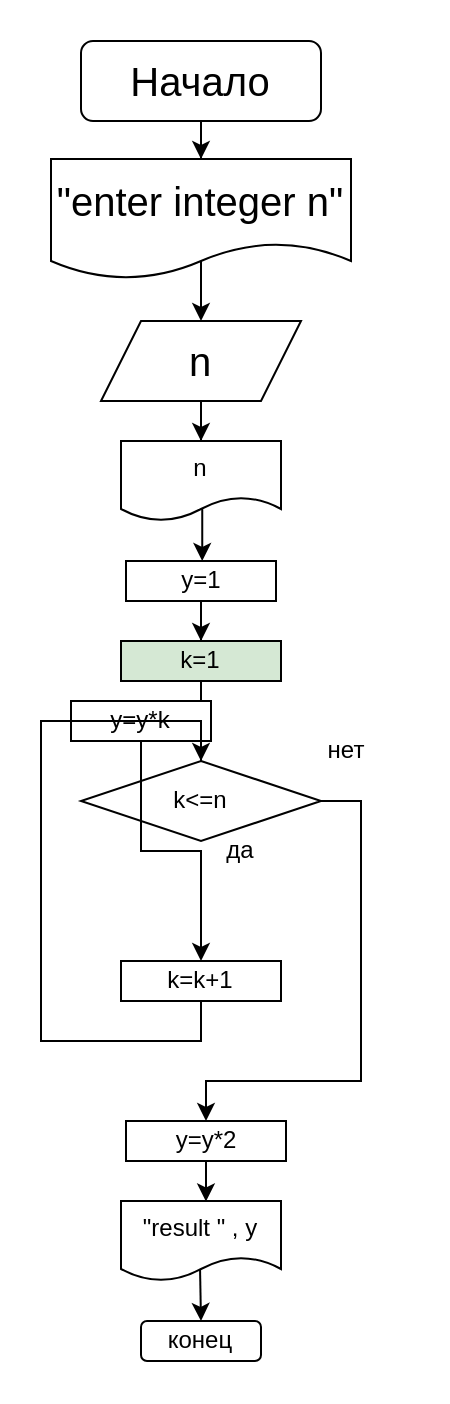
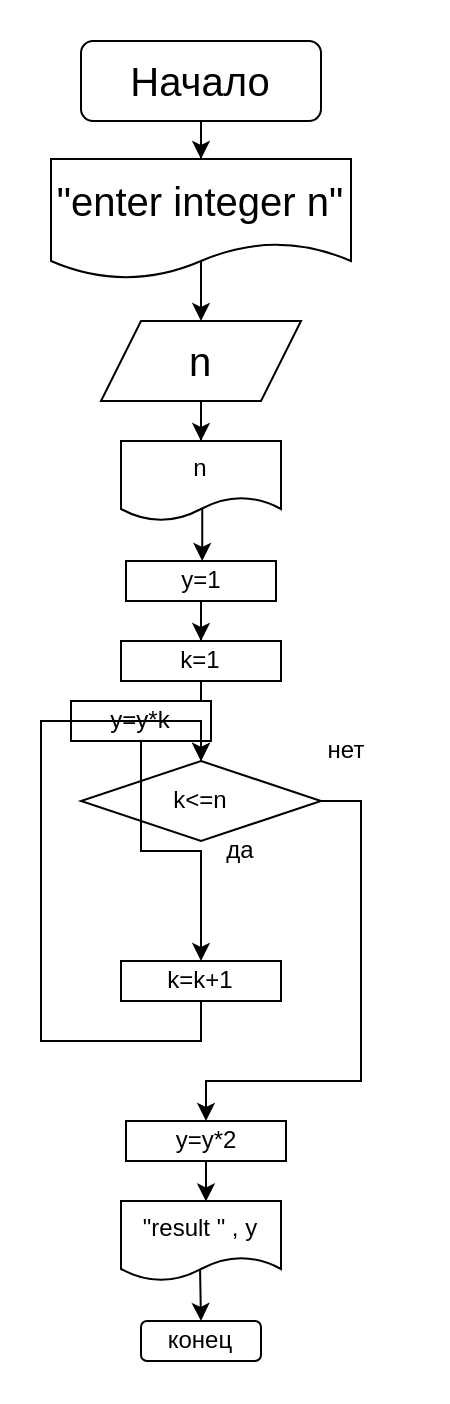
node "k=1": fillcolor #d5e8d4 -> #ffffff
edge "k=1" -- "k<=n": arrowhead none -> classic
